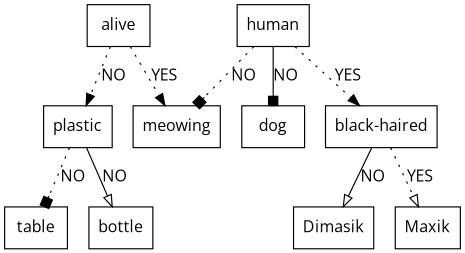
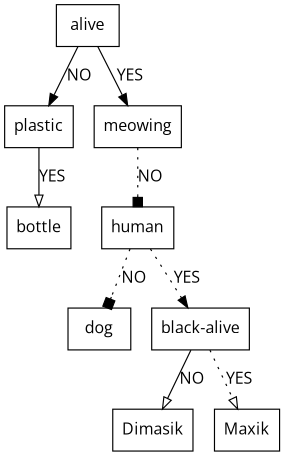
edge "human" -> "dog": style solid -> dotted
edge "alive" -> "plastic": style dotted -> solid
edge "alive" -> "meowing": style dotted -> solid
edge "human" -> "meowing": reversed
node "black-haired": label "black-haired" -> "black-alive"
edge "plastic" -> "bottle": label "NO" -> "YES"
node "table": removed
